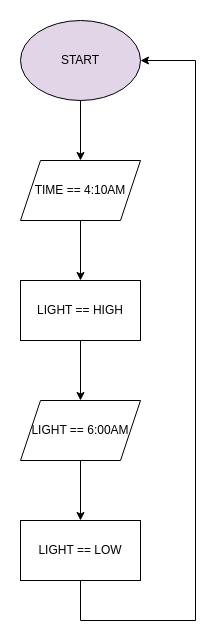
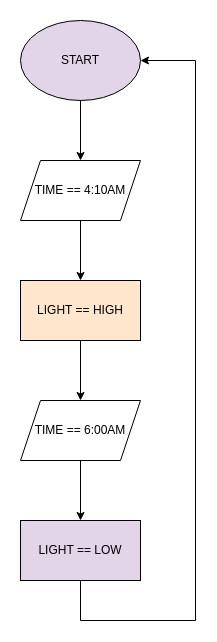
node "LIGHT == HIGH": fillcolor #ffffff -> #ffe6cc
node "LIGHT == 6:00AM": label "LIGHT == 6:00AM" -> "TIME == 6:00AM"
node "LIGHT == LOW": fillcolor #ffffff -> #e1d5e7
